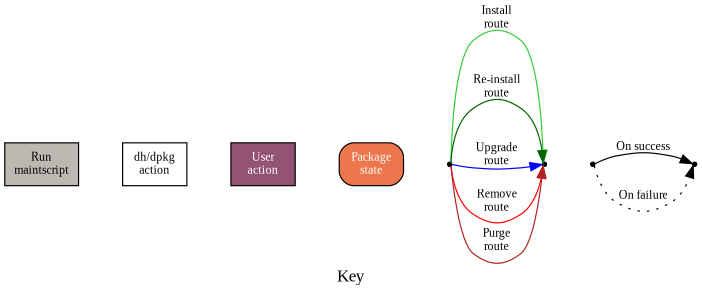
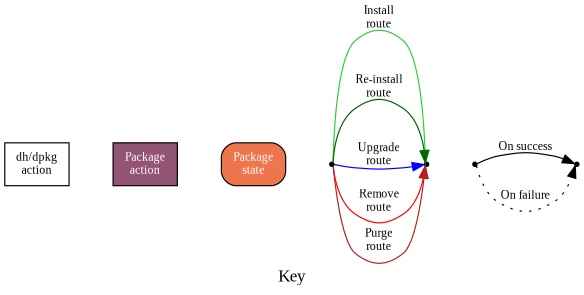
node "Run maintscript": removed
node "User action": label "User action" -> "Package action"
